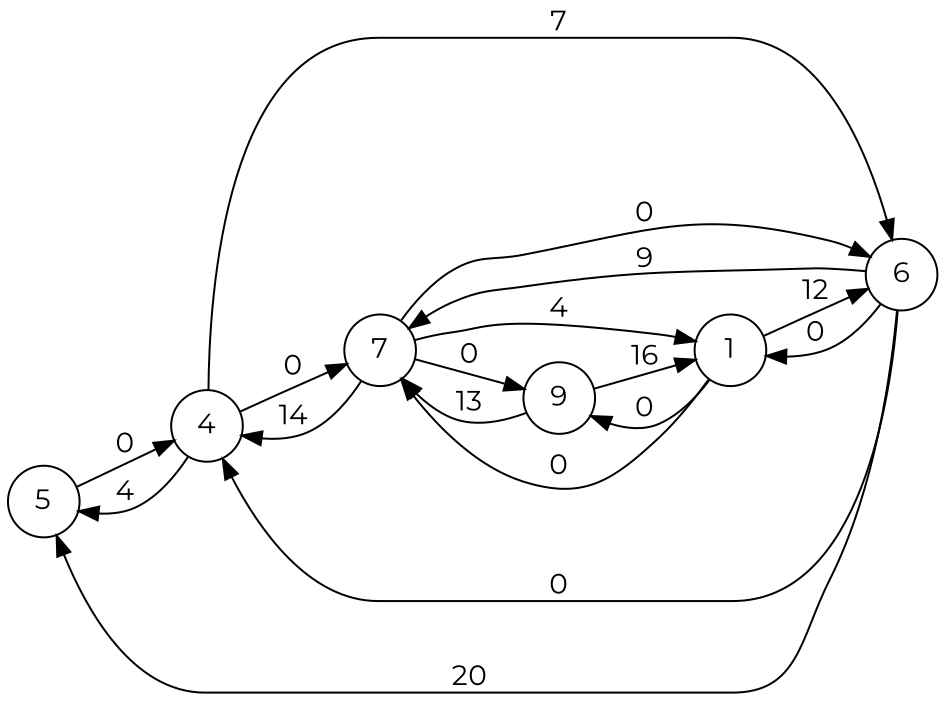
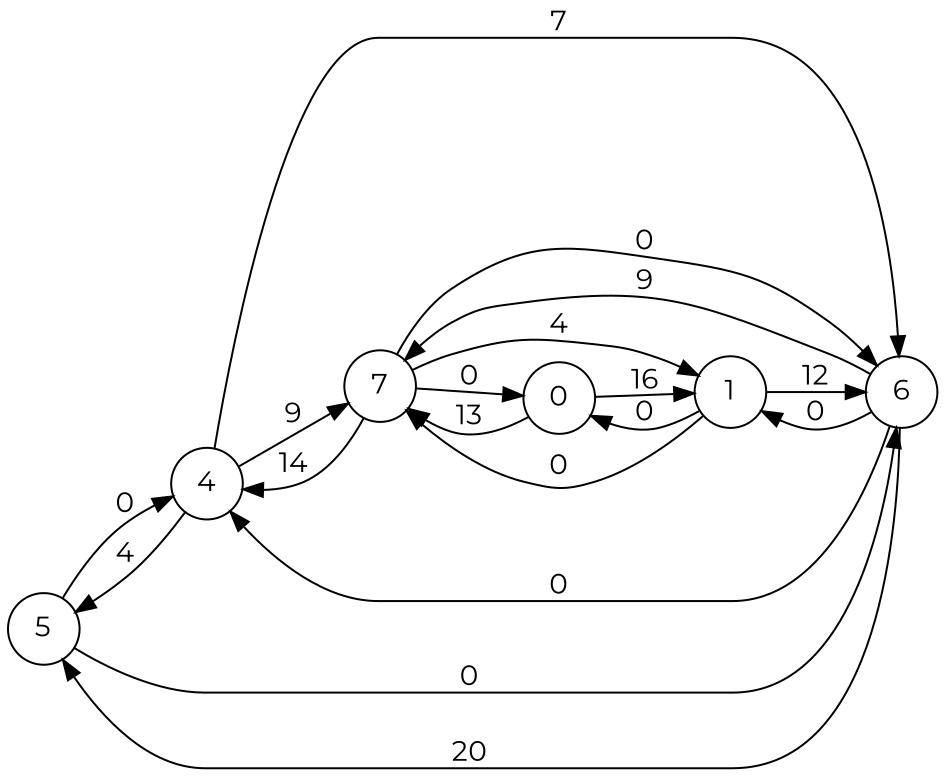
edge "4" -> "7": label "0" -> "9"
node "9": label "9" -> "0"
edge "5" -> "6": added, label "0"
